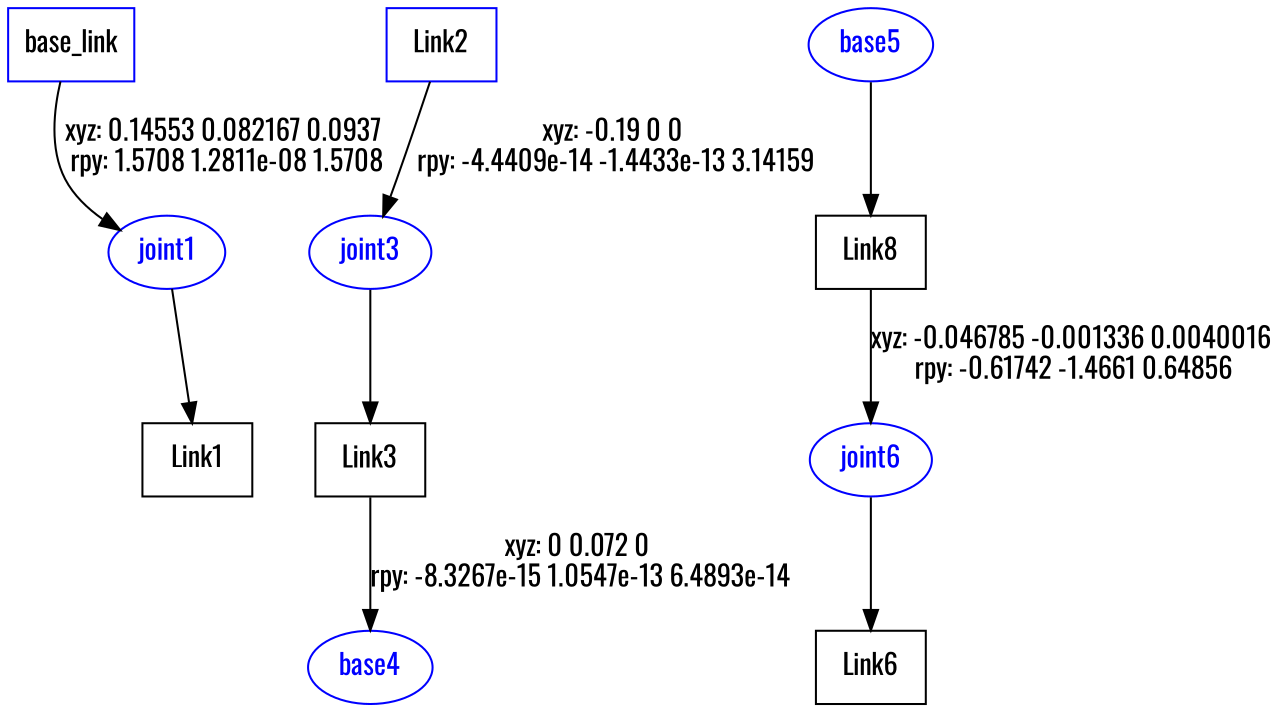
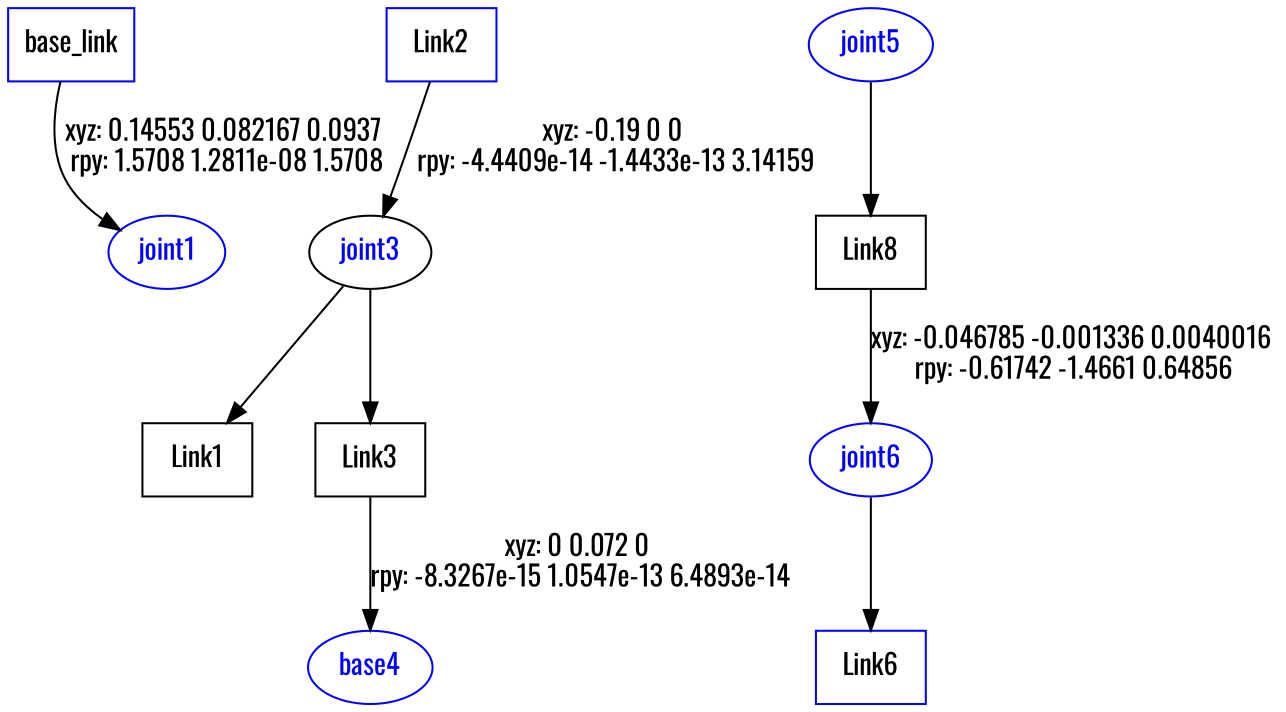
node "base5": label "base5" -> "joint5"
node "joint3": color blue -> black
edge "joint1" -> "Link1": now "joint3" -> "Link1"
node "Link6": color black -> blue
